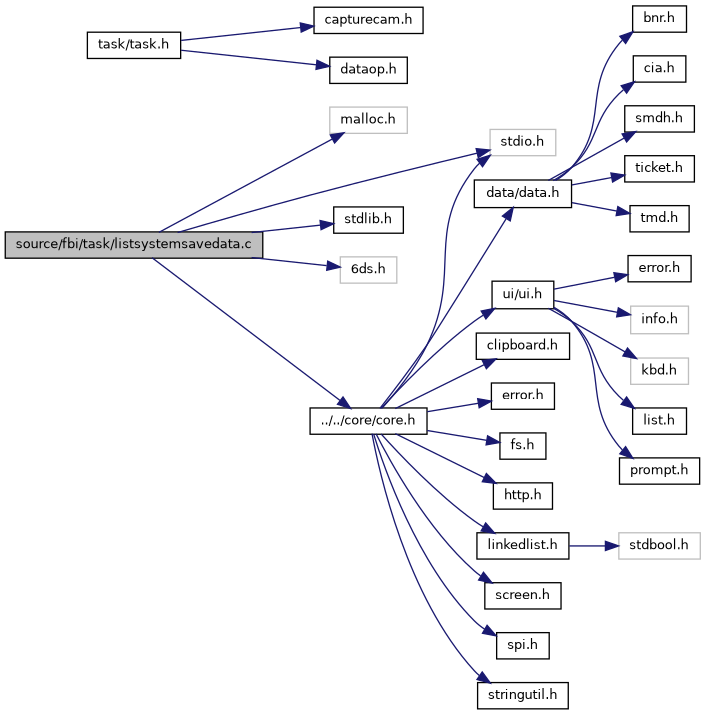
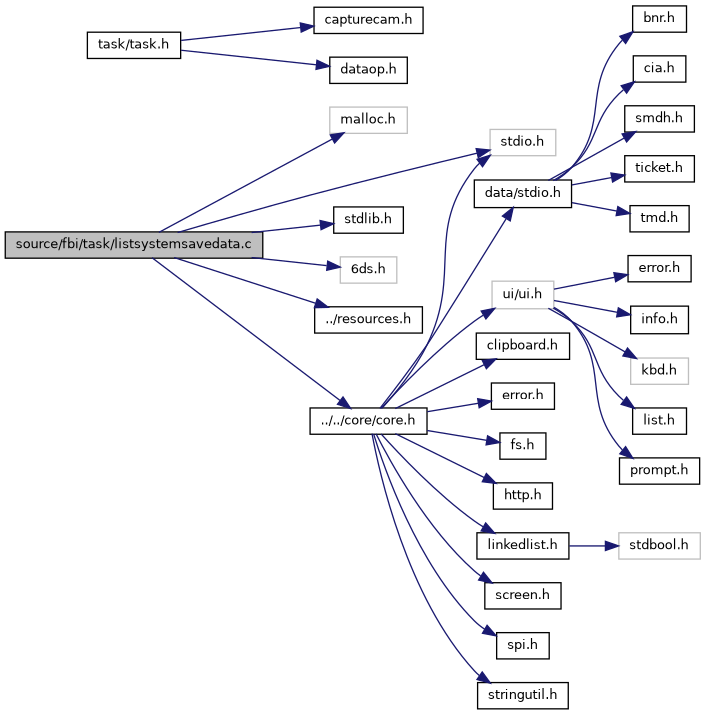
node "data/data.h": label "data/data.h" -> "data/stdio.h"
node "ui/ui.h": color black -> grey75
node "../resources.h": added
node "info.h": color grey75 -> black
